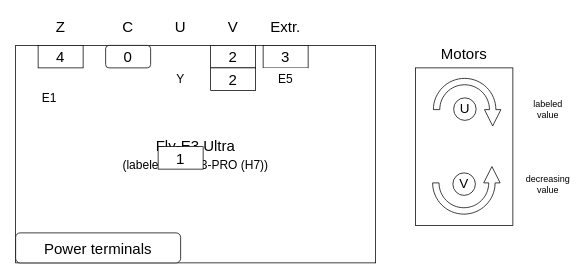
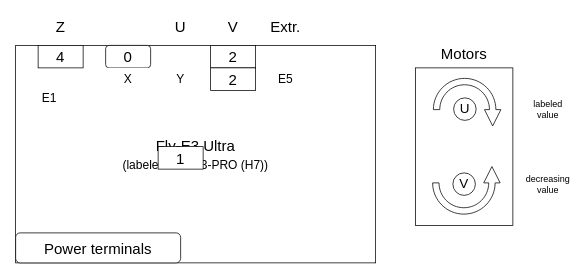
node "C": removed
node "3": removed
node "X": added
